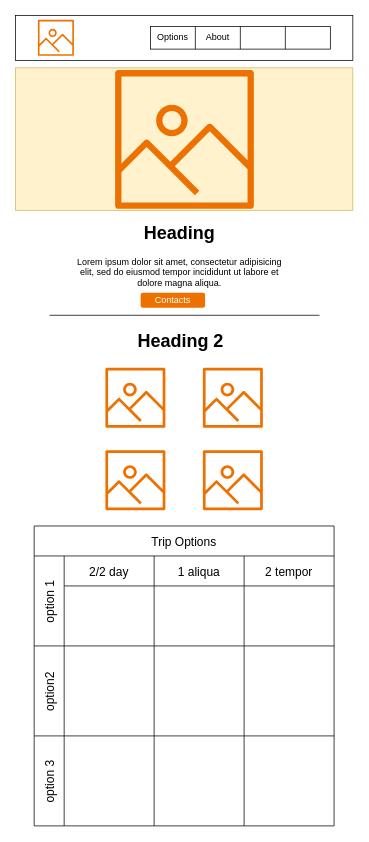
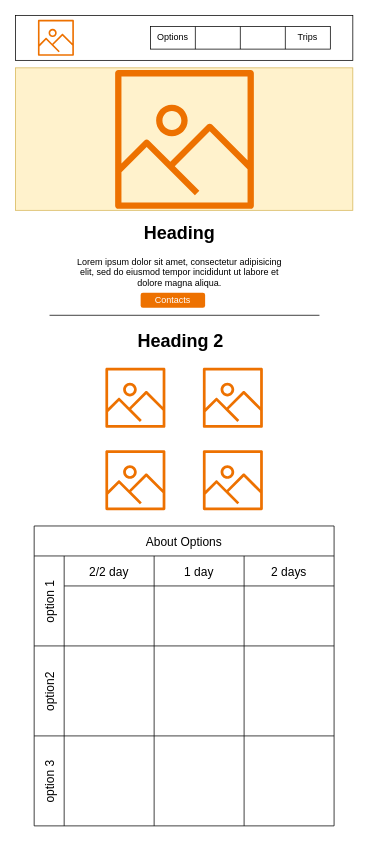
node "About": removed
node "Trips": added
node "Trip Options": label "Trip Options" -> "About Options"
node "1 aliqua": label "1 aliqua" -> "1 day"
node "2 tempor": label "2 tempor" -> "2 days"
